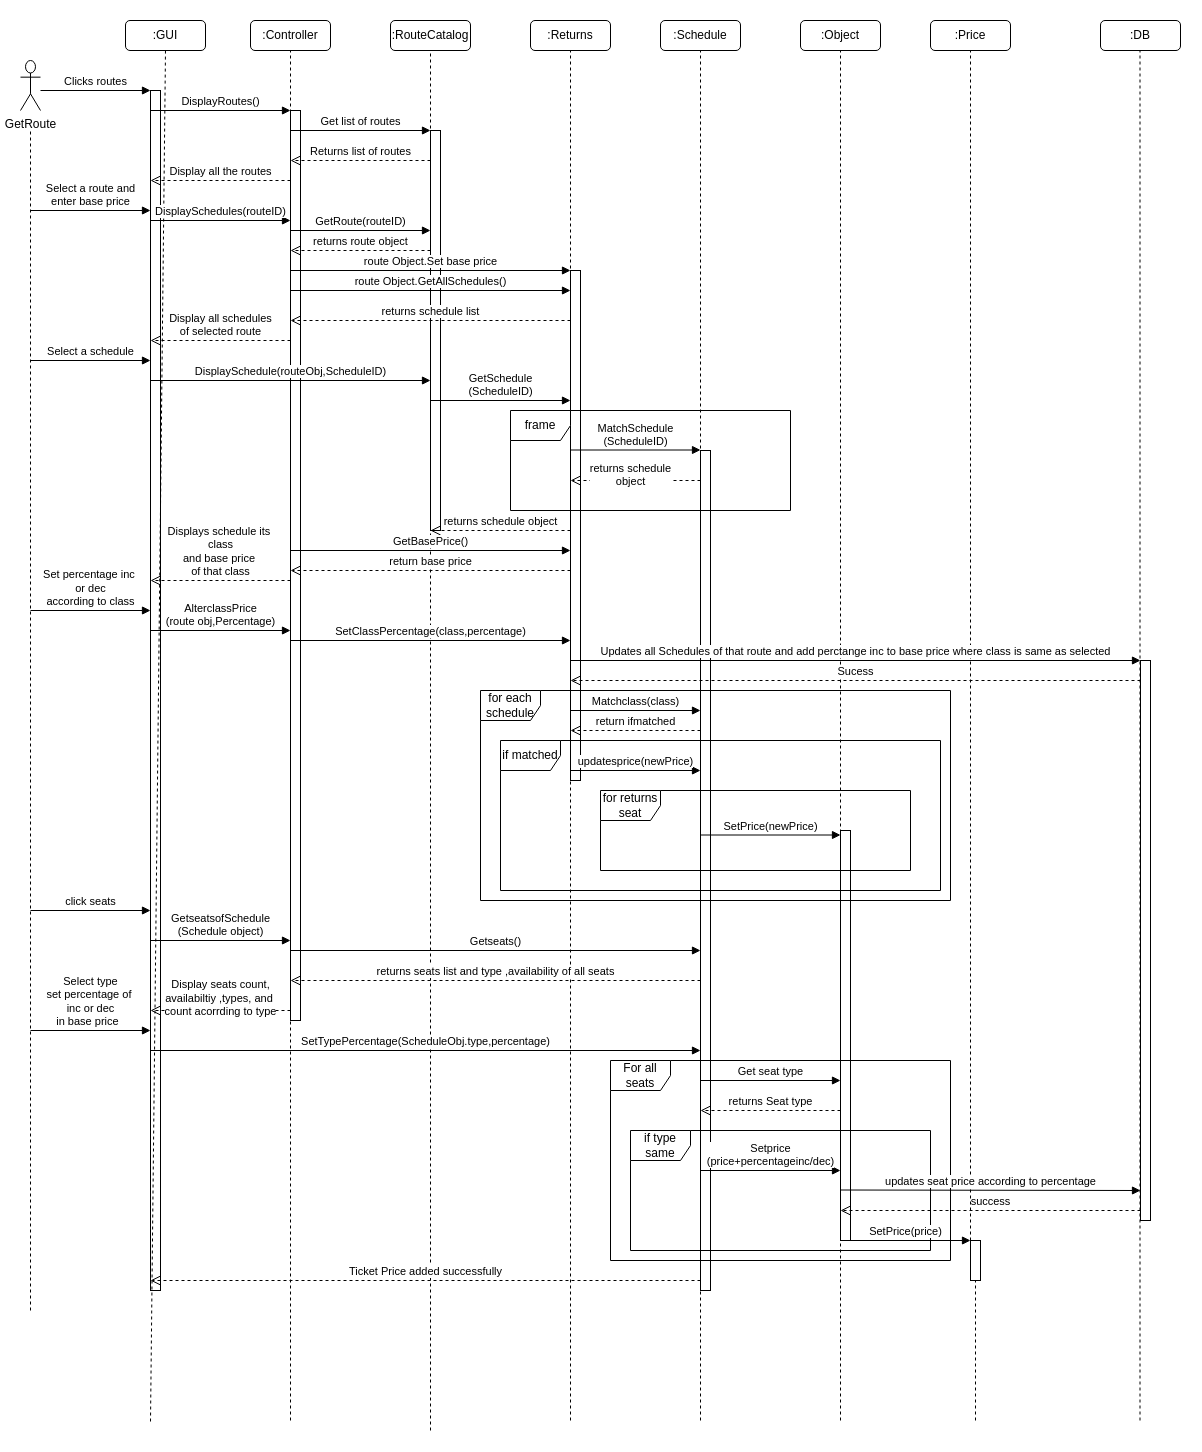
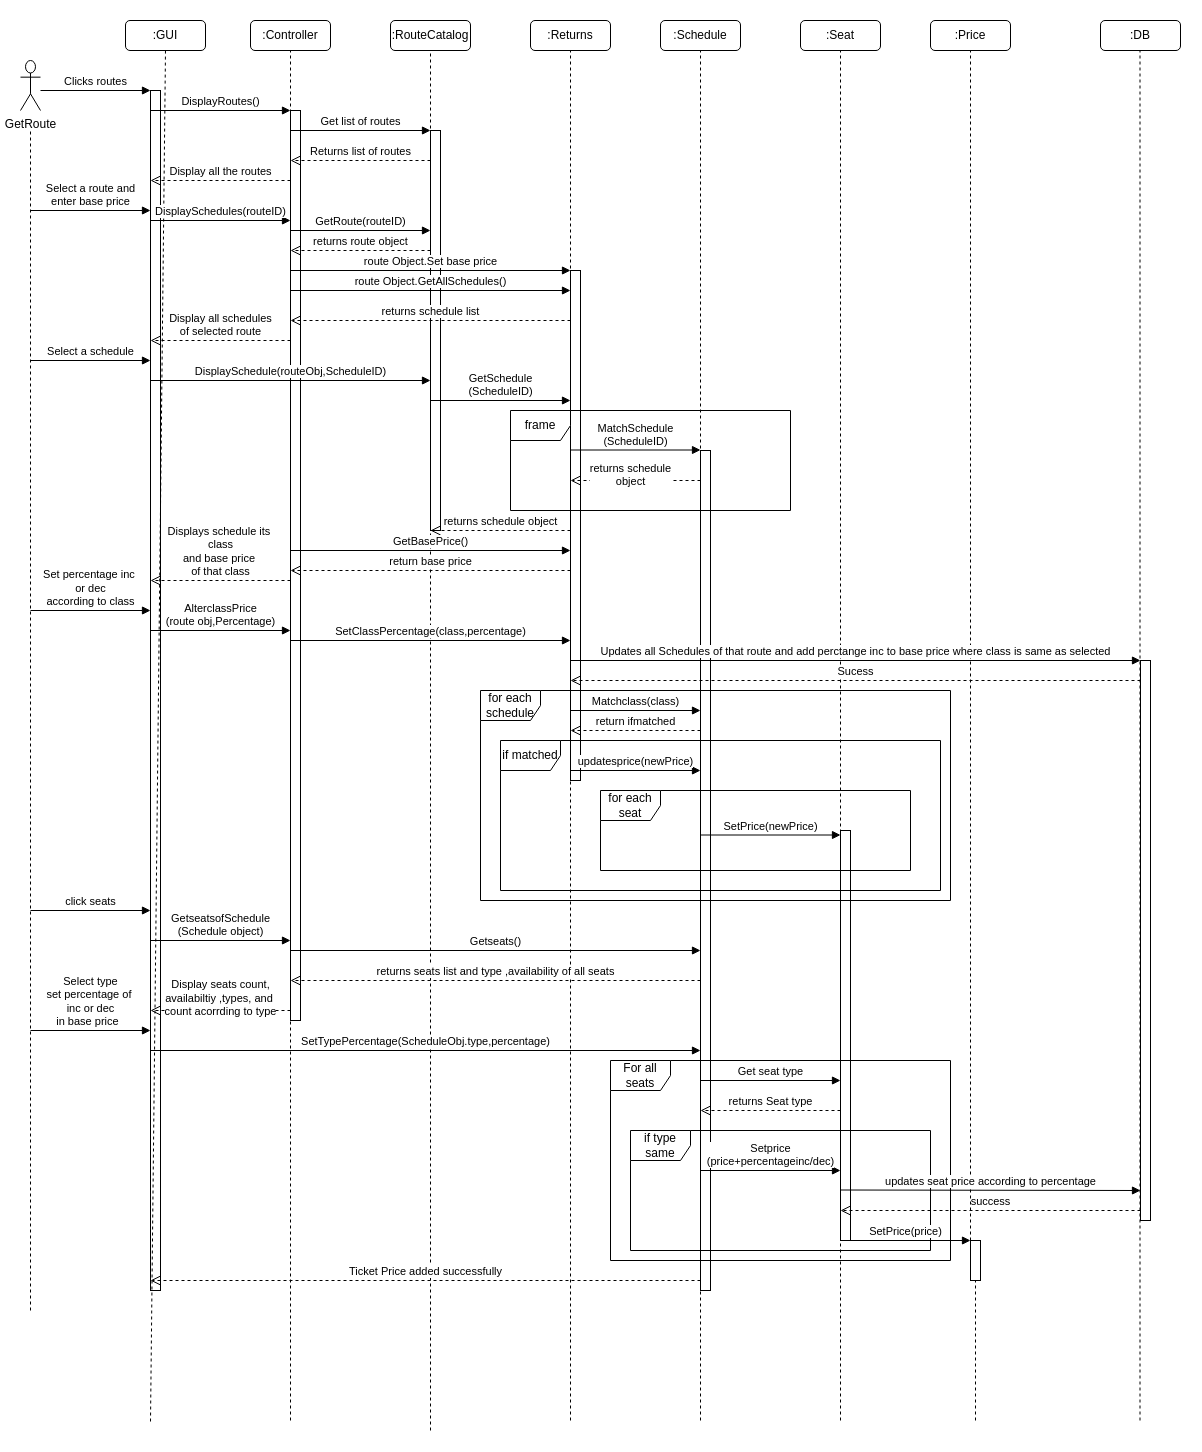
node ":Object": label ":Object" -> ":Seat"
node "for returns seat": label "for returns seat" -> "for each seat"
